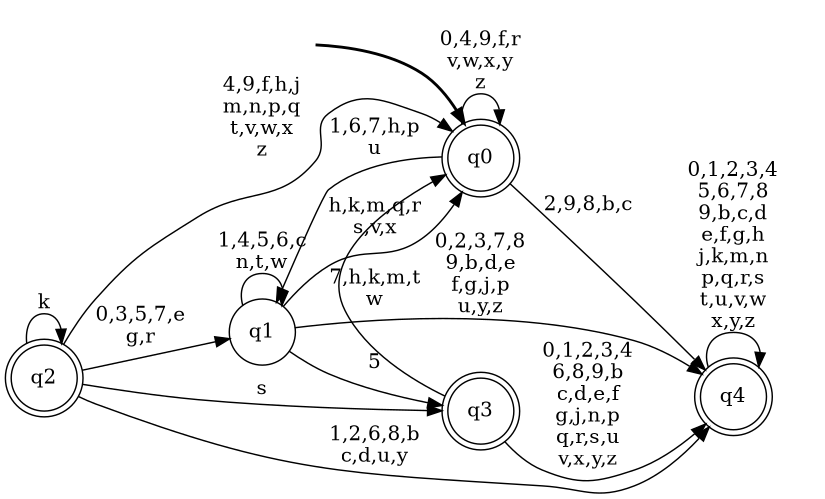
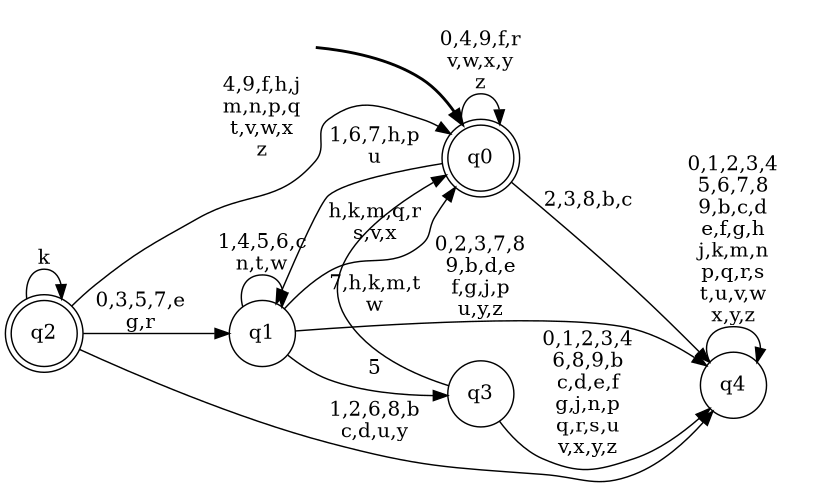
edge "q0" -> "q4": label "2,9,8,b,c" -> "2,3,8,b,c"
node "q4": shape doublecircle -> circle
edge "q2" -> "q3": removed, label "s"
node "q3": shape doublecircle -> circle
